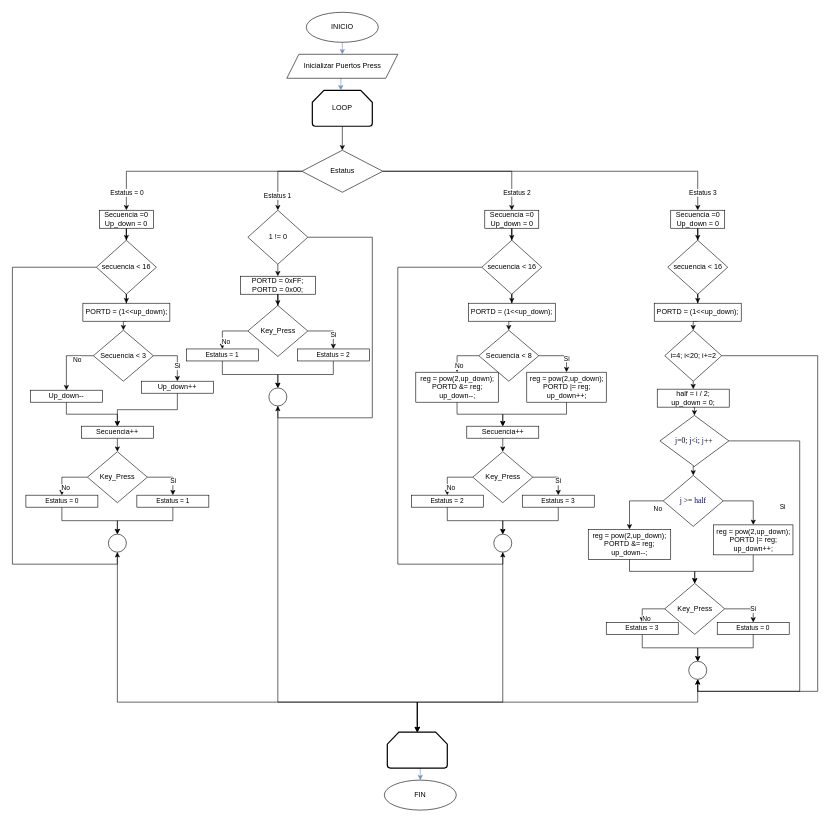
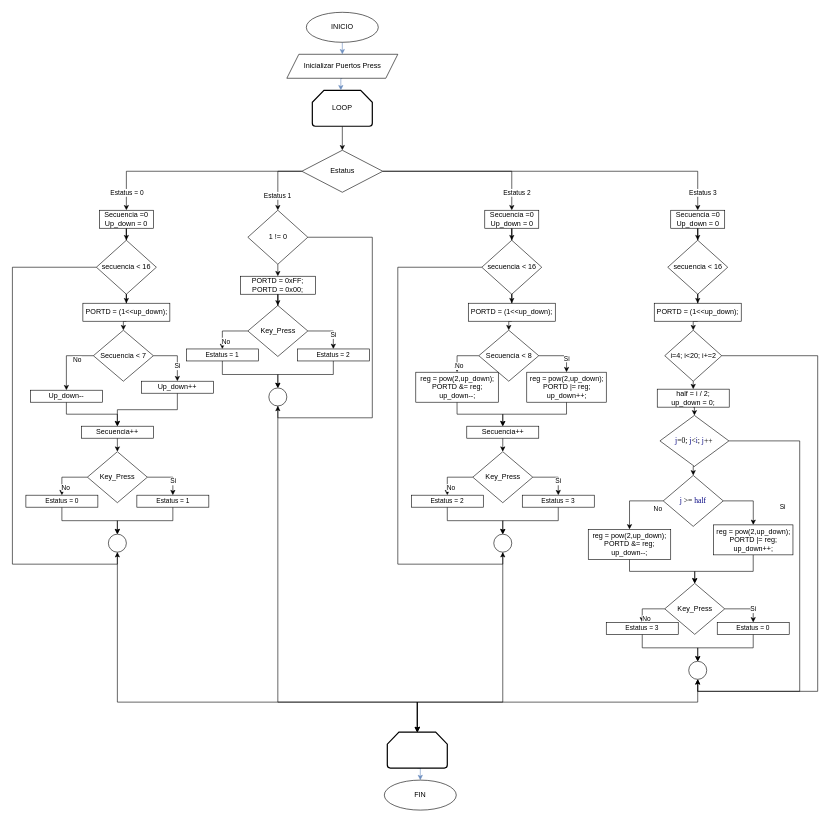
node "Secuencia < 3": label "Secuencia < 3" -> "Secuencia < 7"
